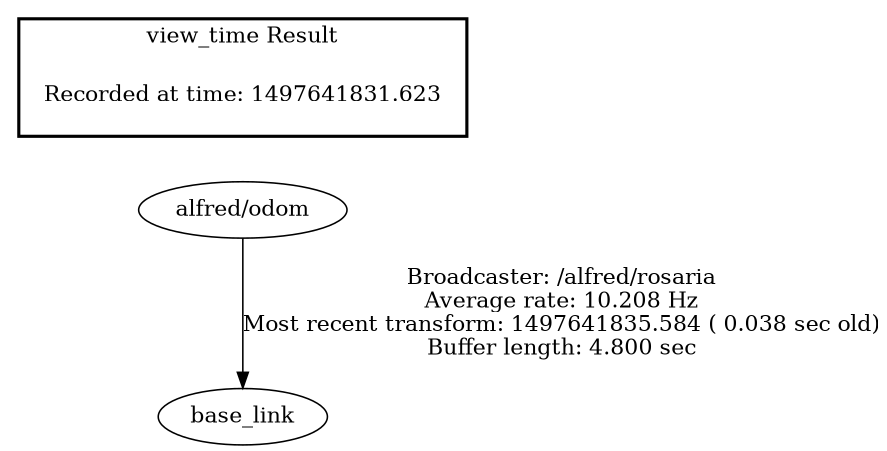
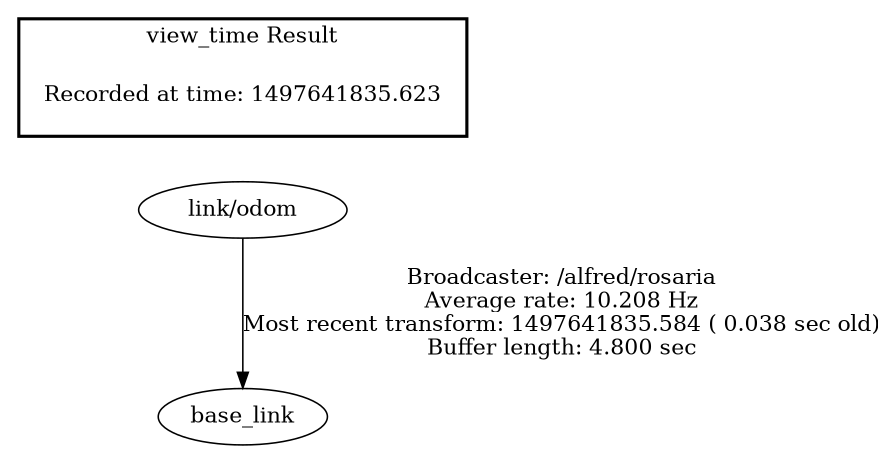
node "Recorded at time: 1497641831.623": label "Recorded at time: 1497641831.623" -> "Recorded at time: 1497641835.623"
node "alfred/odom": label "alfred/odom" -> "link/odom"
